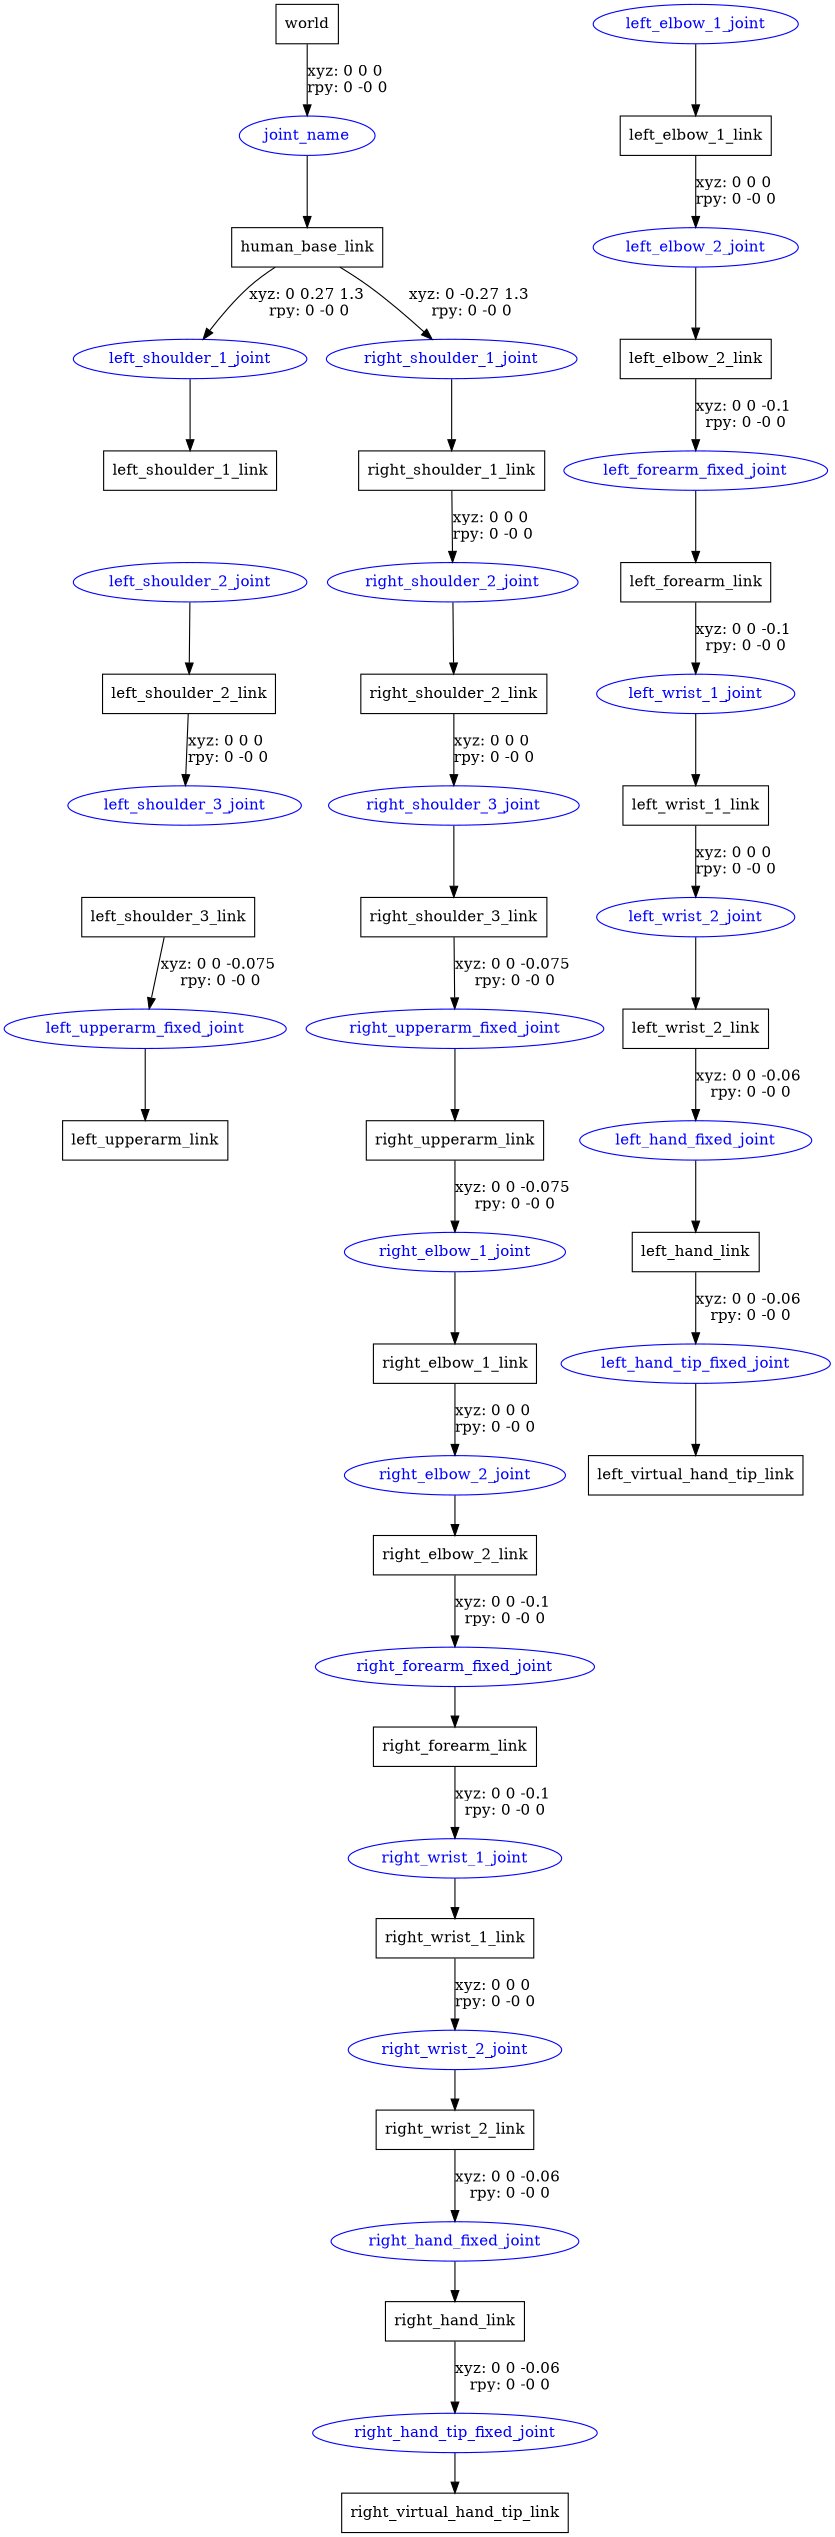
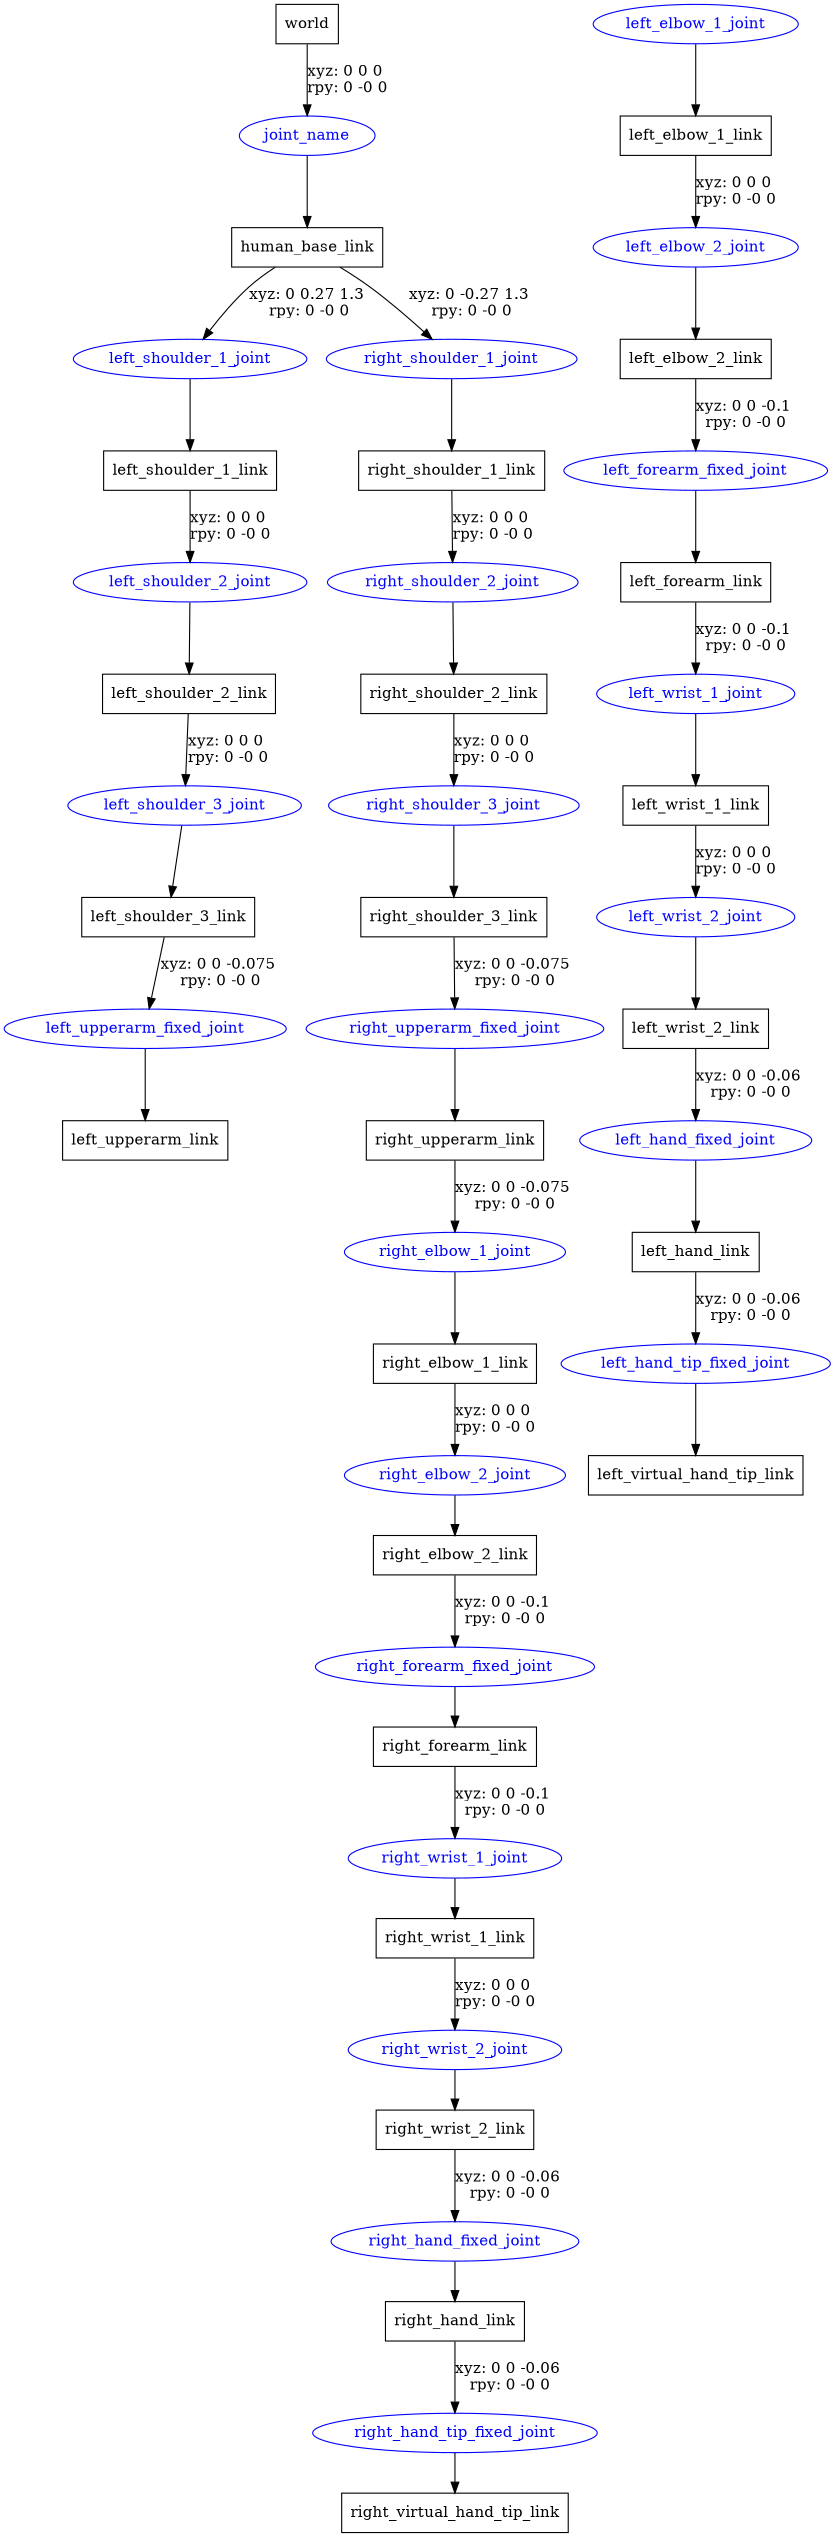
edge "left_shoulder_1_link" -> "left_shoulder_2_joint": added, label "xyz: 0 0 0 rpy: 0 -0 0"
edge "left_shoulder_3_joint" -> "left_shoulder_3_link": added
